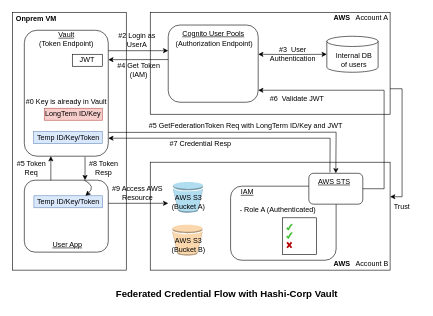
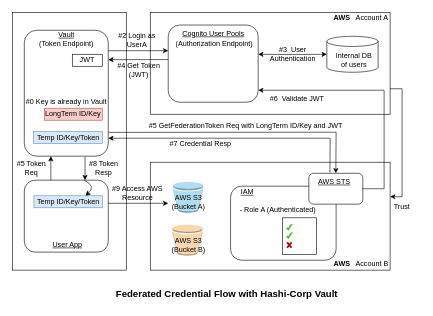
node "Onprem VM": removed
node "#4 Get Token (IAM)": label "#4 Get Token (IAM)" -> "#4 Get Token (JWT)"
